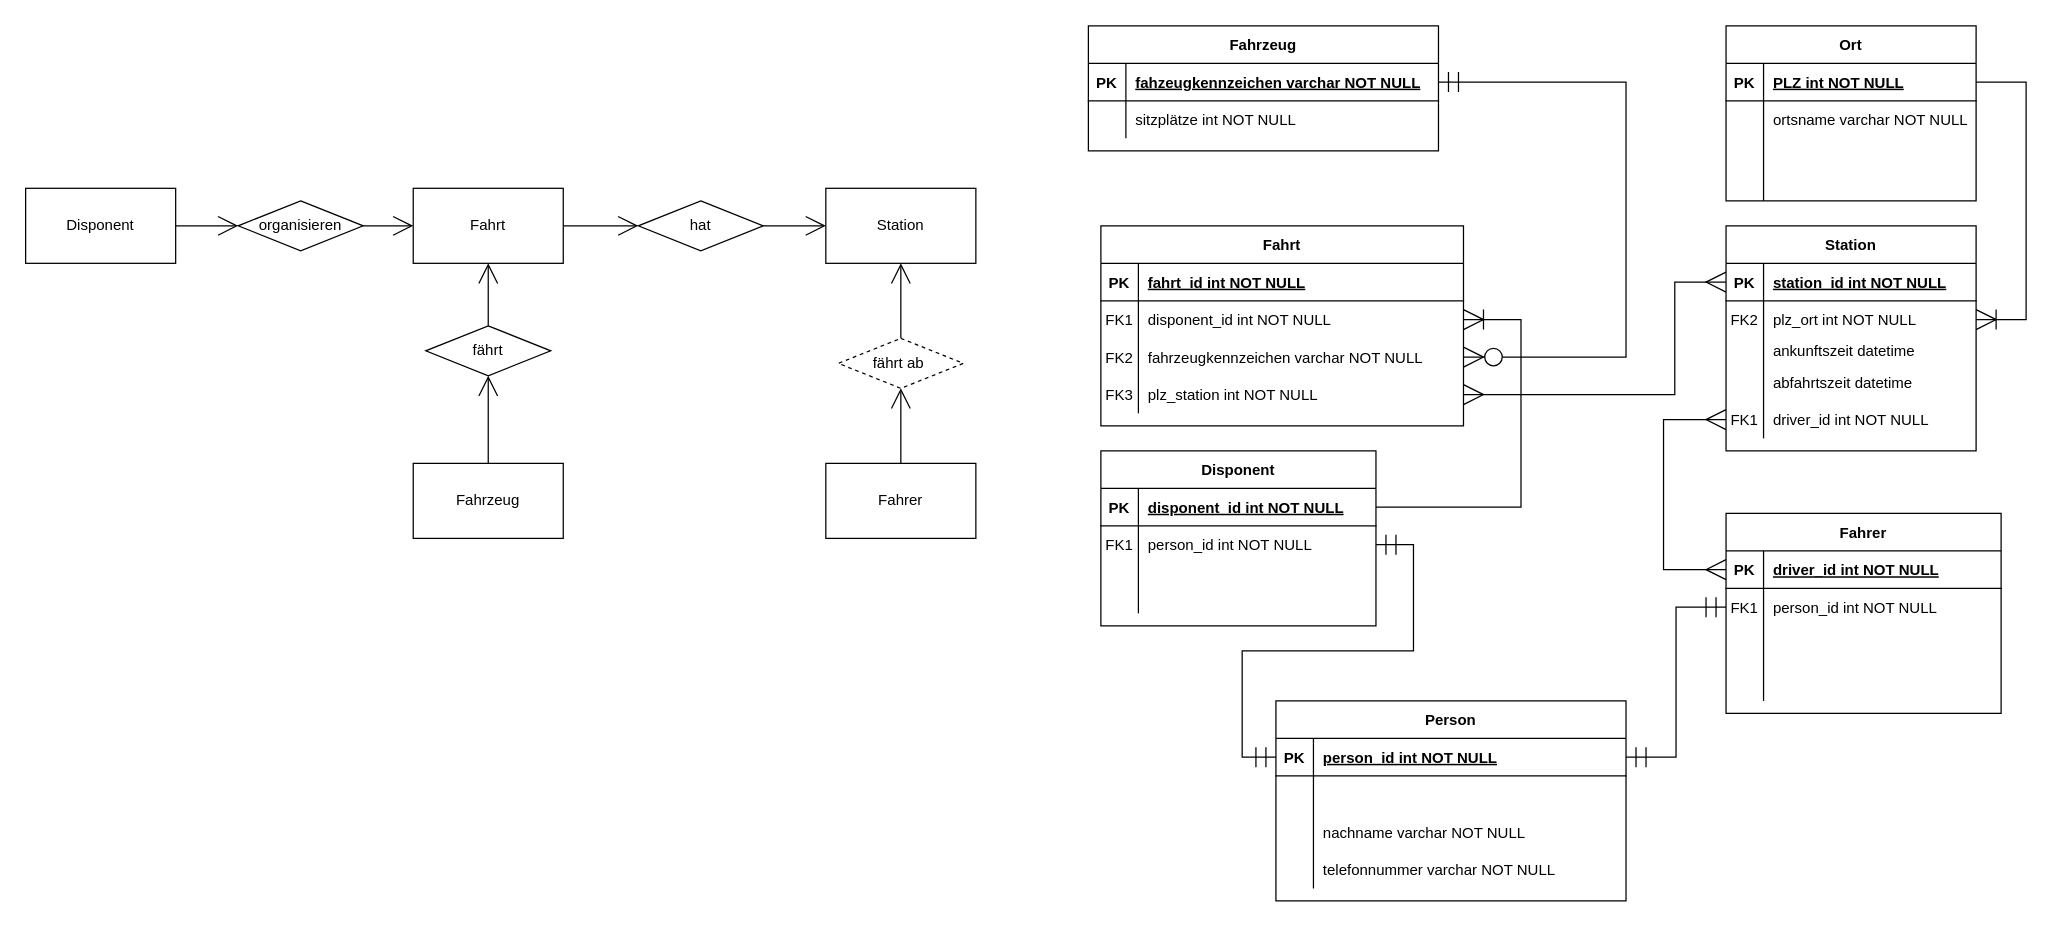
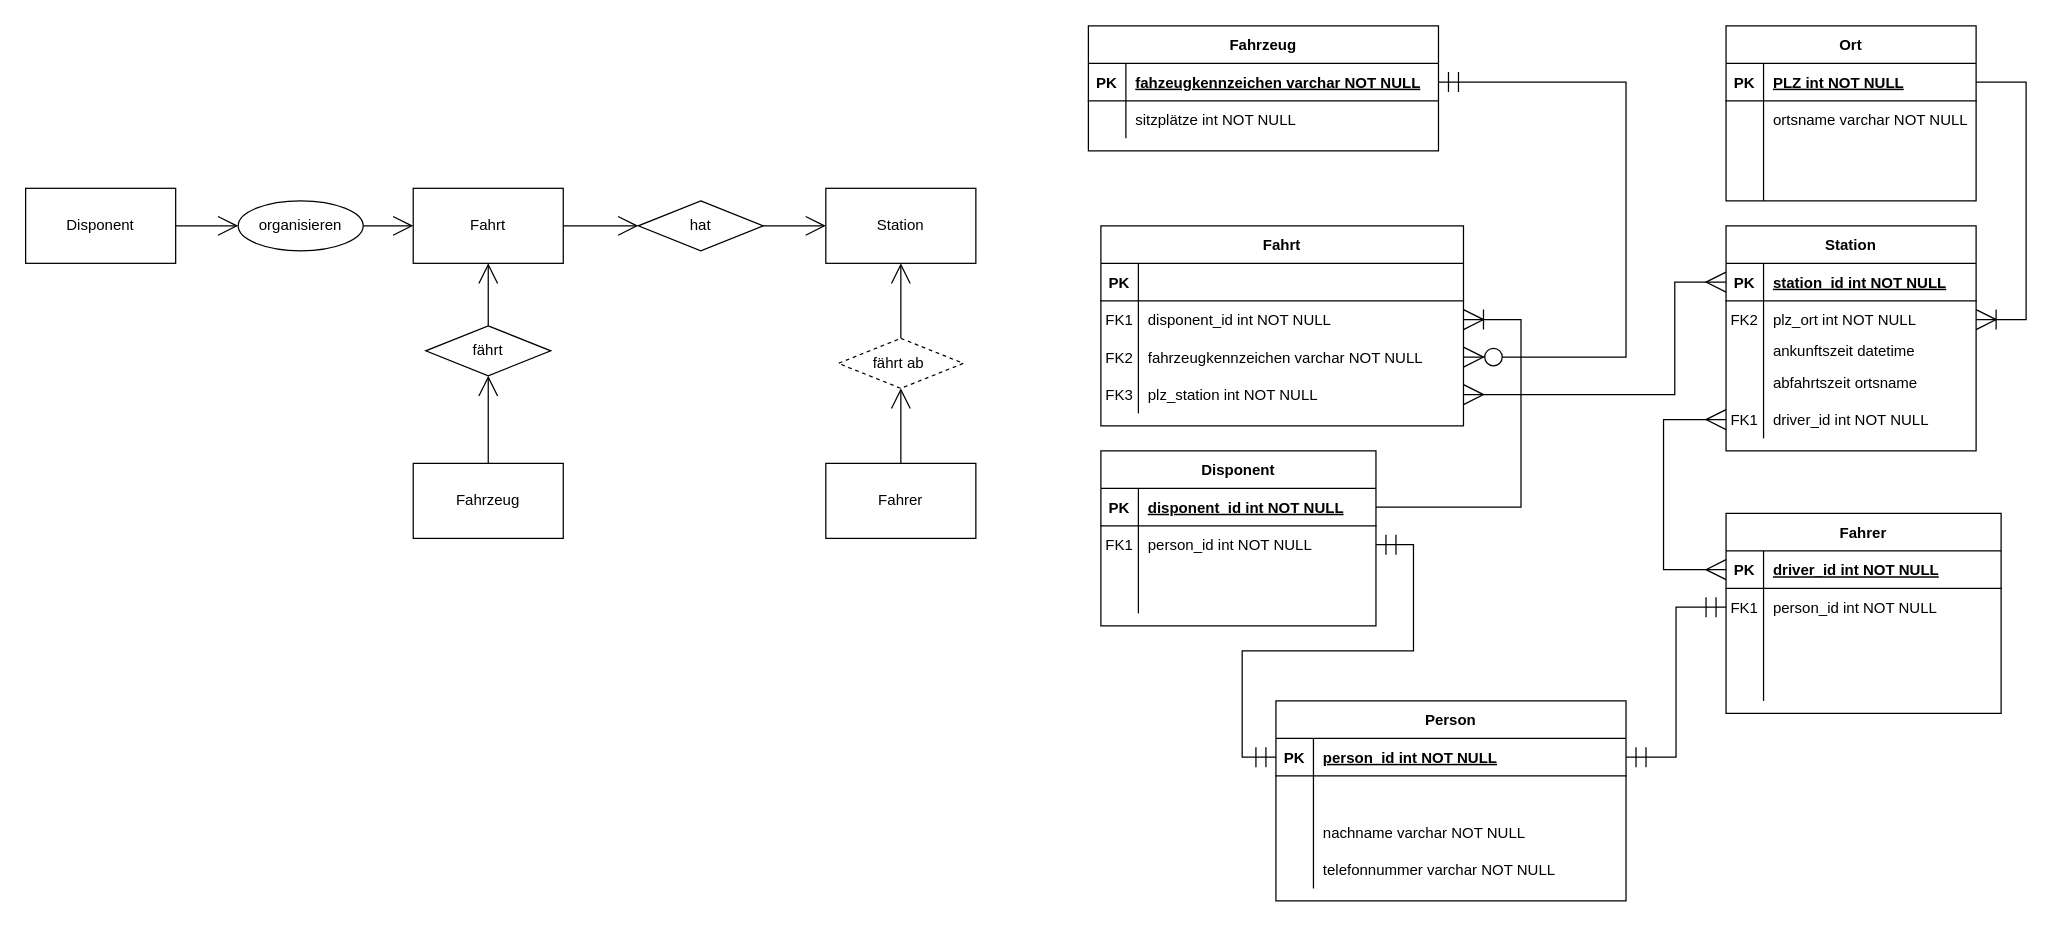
node "organisieren": shape diamond -> ellipse
node "fahrt_id int NOT NULL": removed
node "abfahrtszeit datetime": label "abfahrtszeit datetime" -> "abfahrtszeit ortsname"
